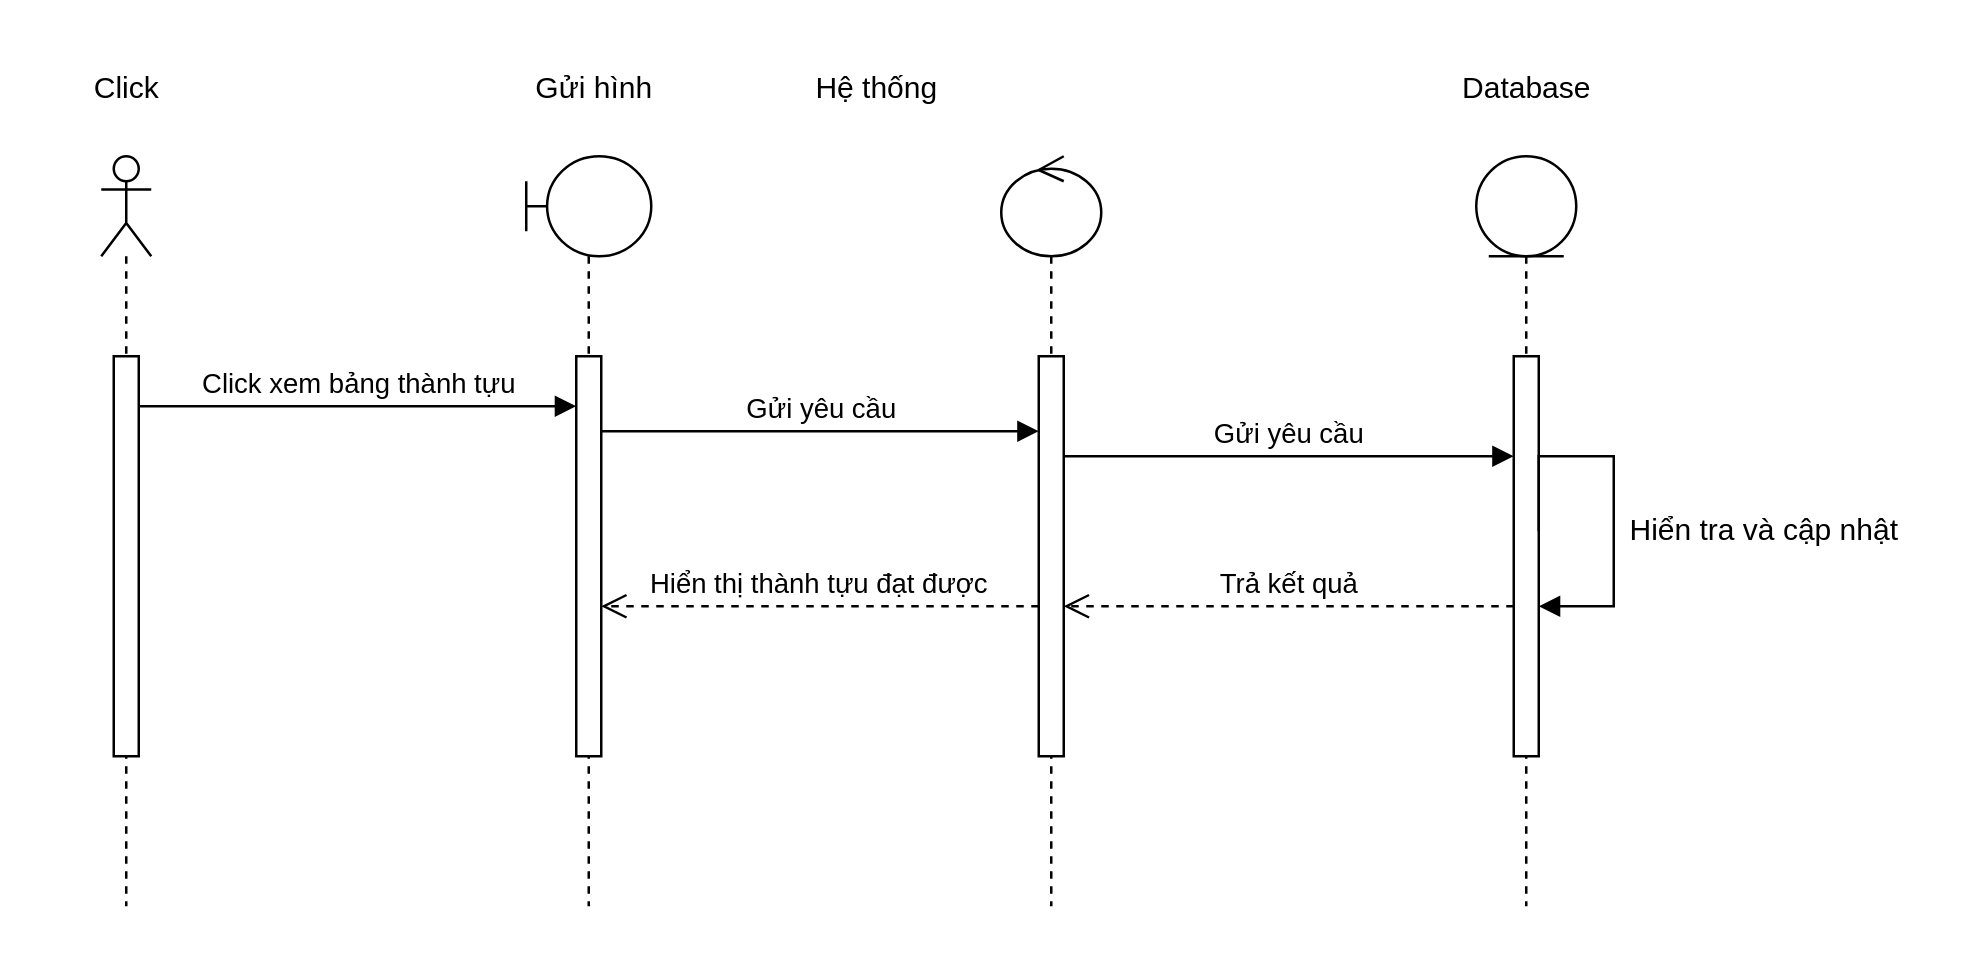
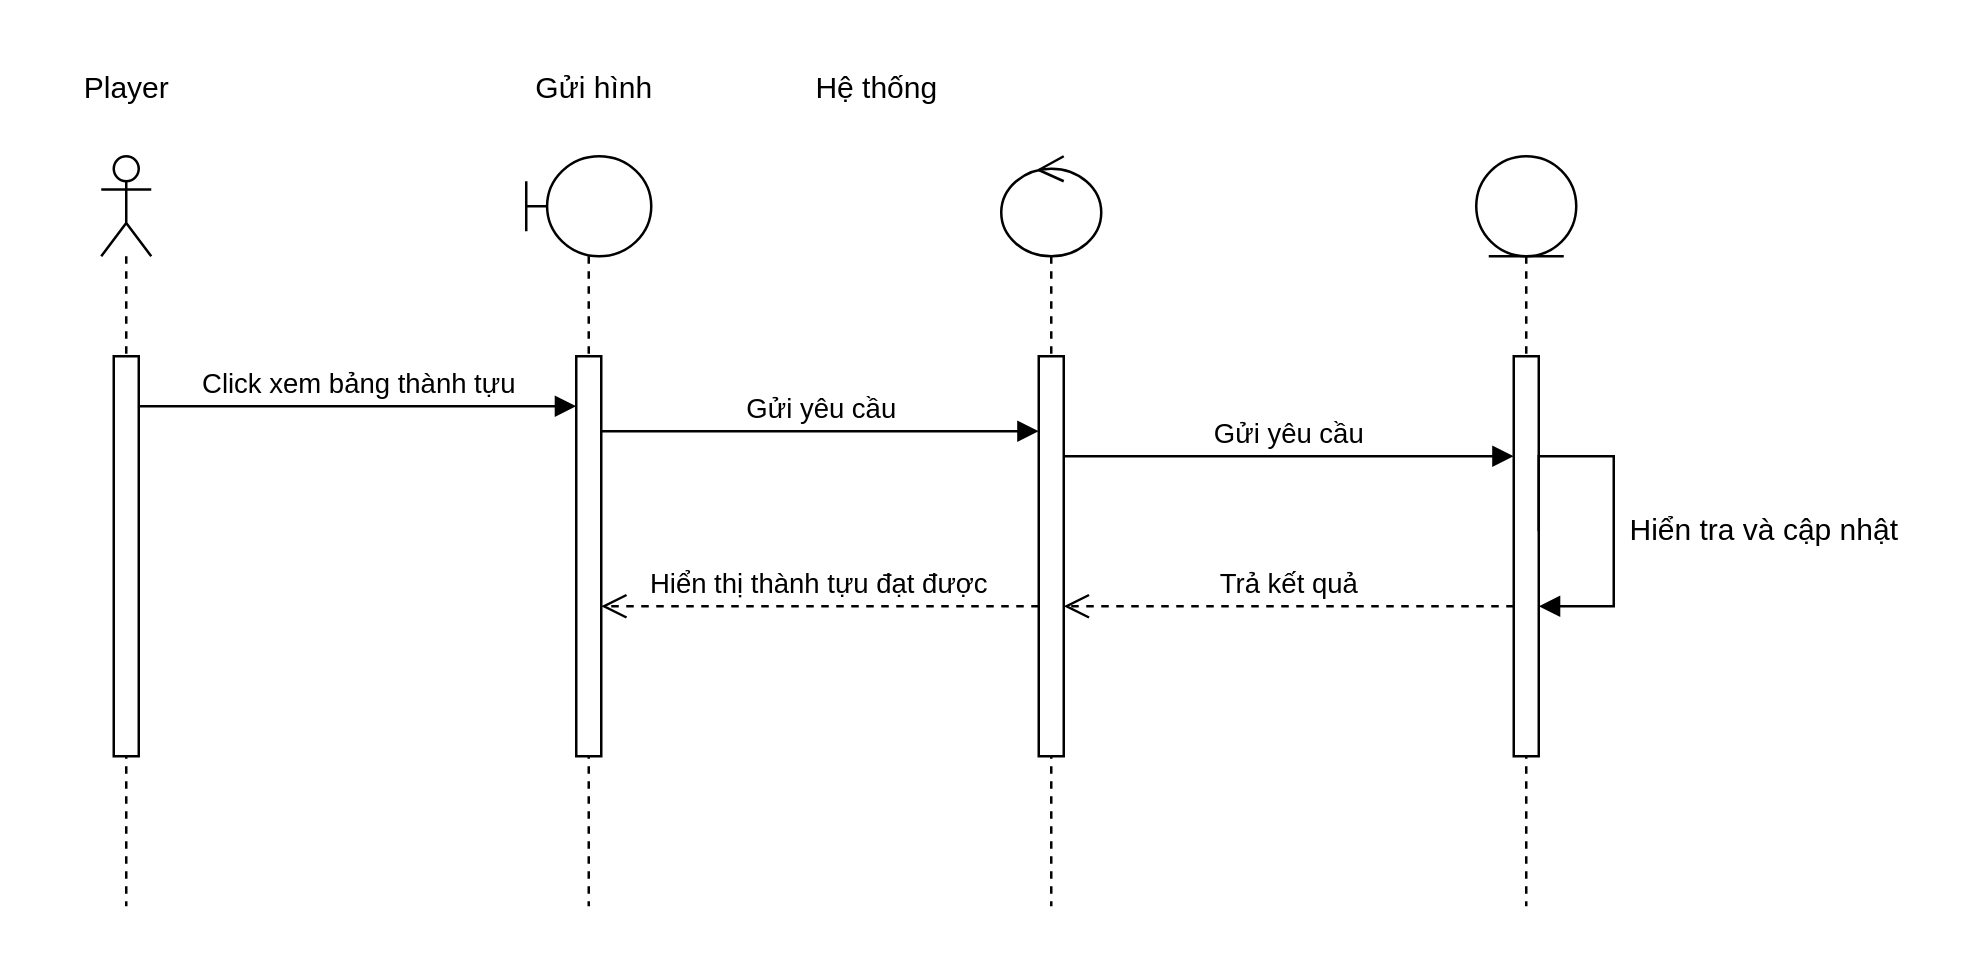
node "Click": label "Click" -> "Player"
node "Database": removed
